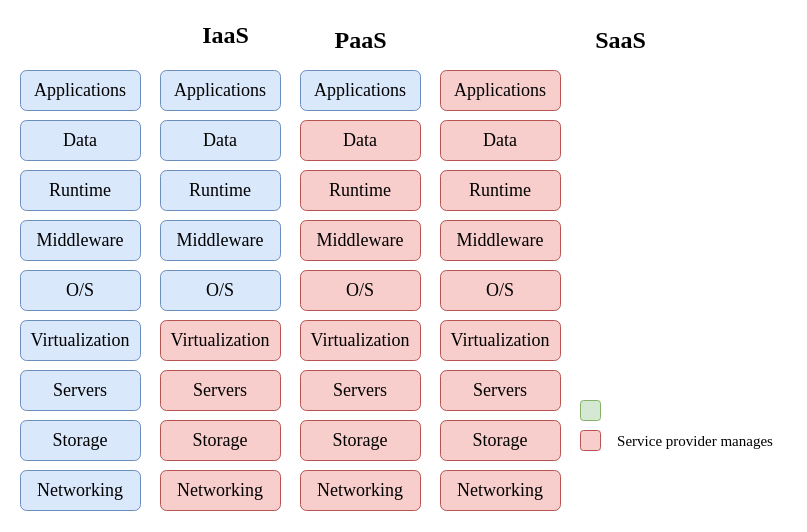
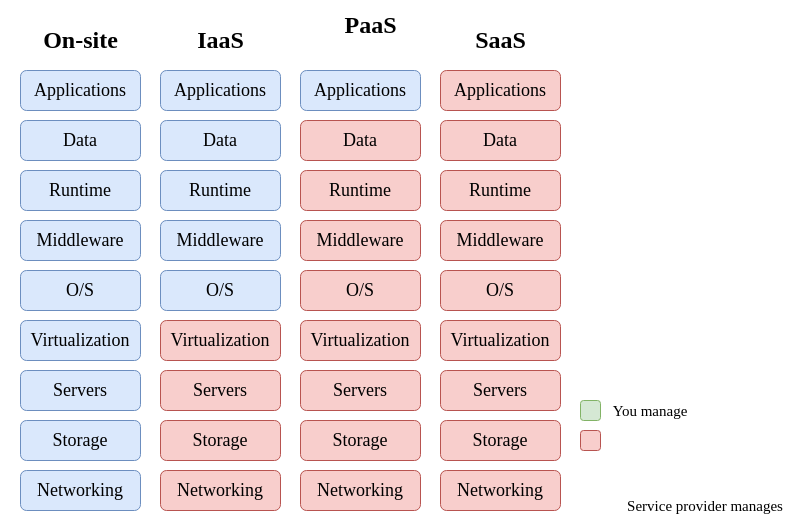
node "IaaS": moved (226, 36) -> (221, 41)
node "On-site": added
node "PaaS": moved (361, 41) -> (371, 26)
node "SaaS": moved (621, 41) -> (501, 41)
node "You manage": added
node "Service provider manages": moved (696, 441) -> (706, 506)
